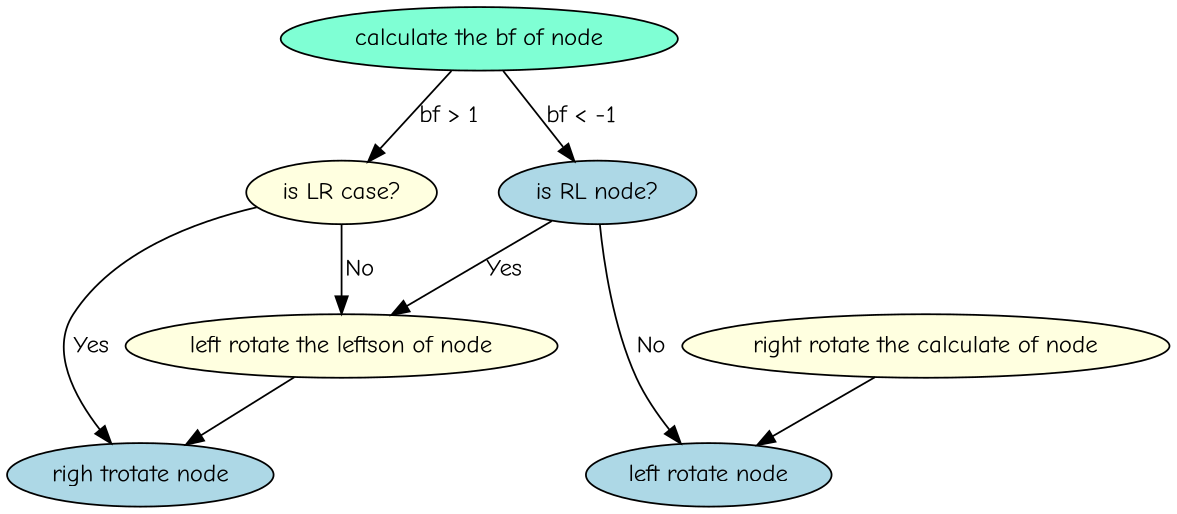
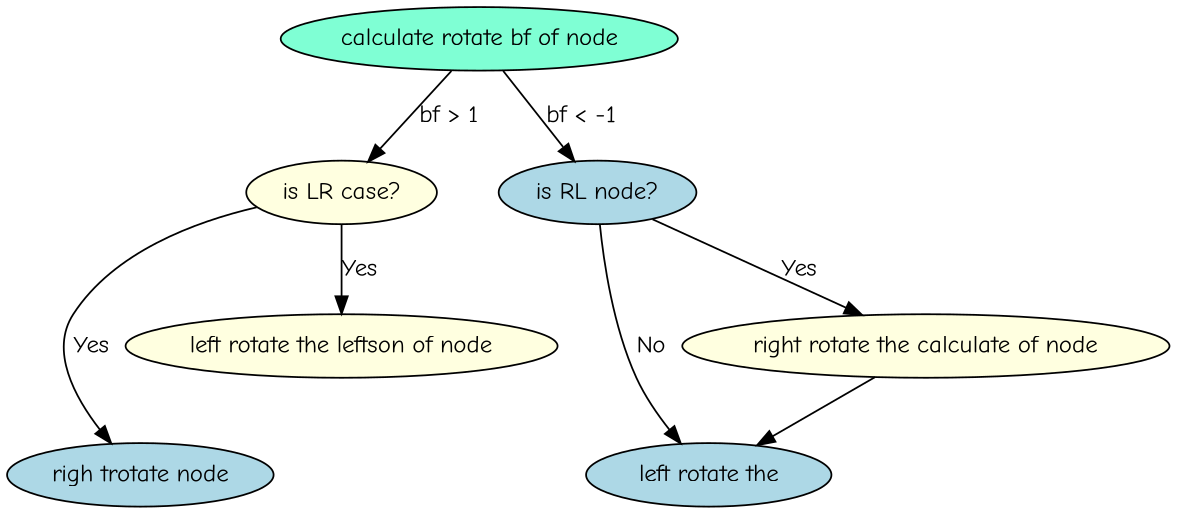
node "calculate the bf of node": label "calculate the bf of node" -> "calculate rotate bf of node"
edge "is RL node?" -> "left rotate the leftson of node": now "is RL node?" -> "right rotate the calculate of node"
edge "is LR case?" -> "left rotate the leftson of node": label "No" -> "Yes"
edge "left rotate the leftson of node" -> "righ trotate node": removed
node "left rotate node": label "left rotate node" -> "left rotate the"
